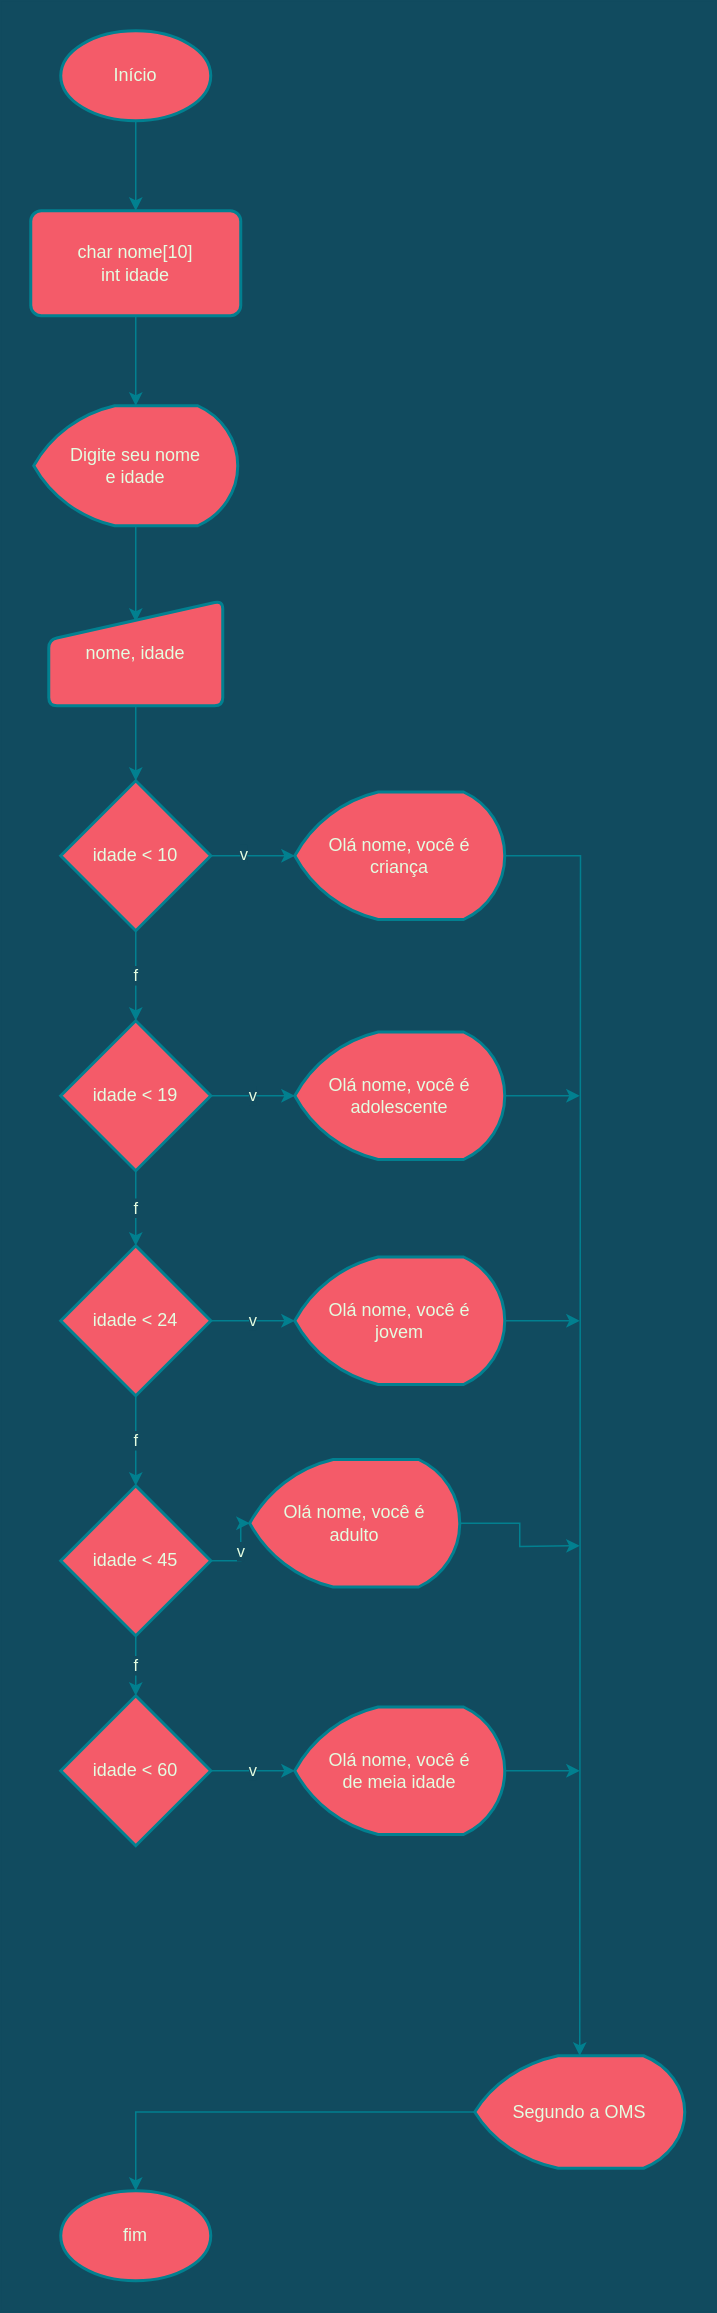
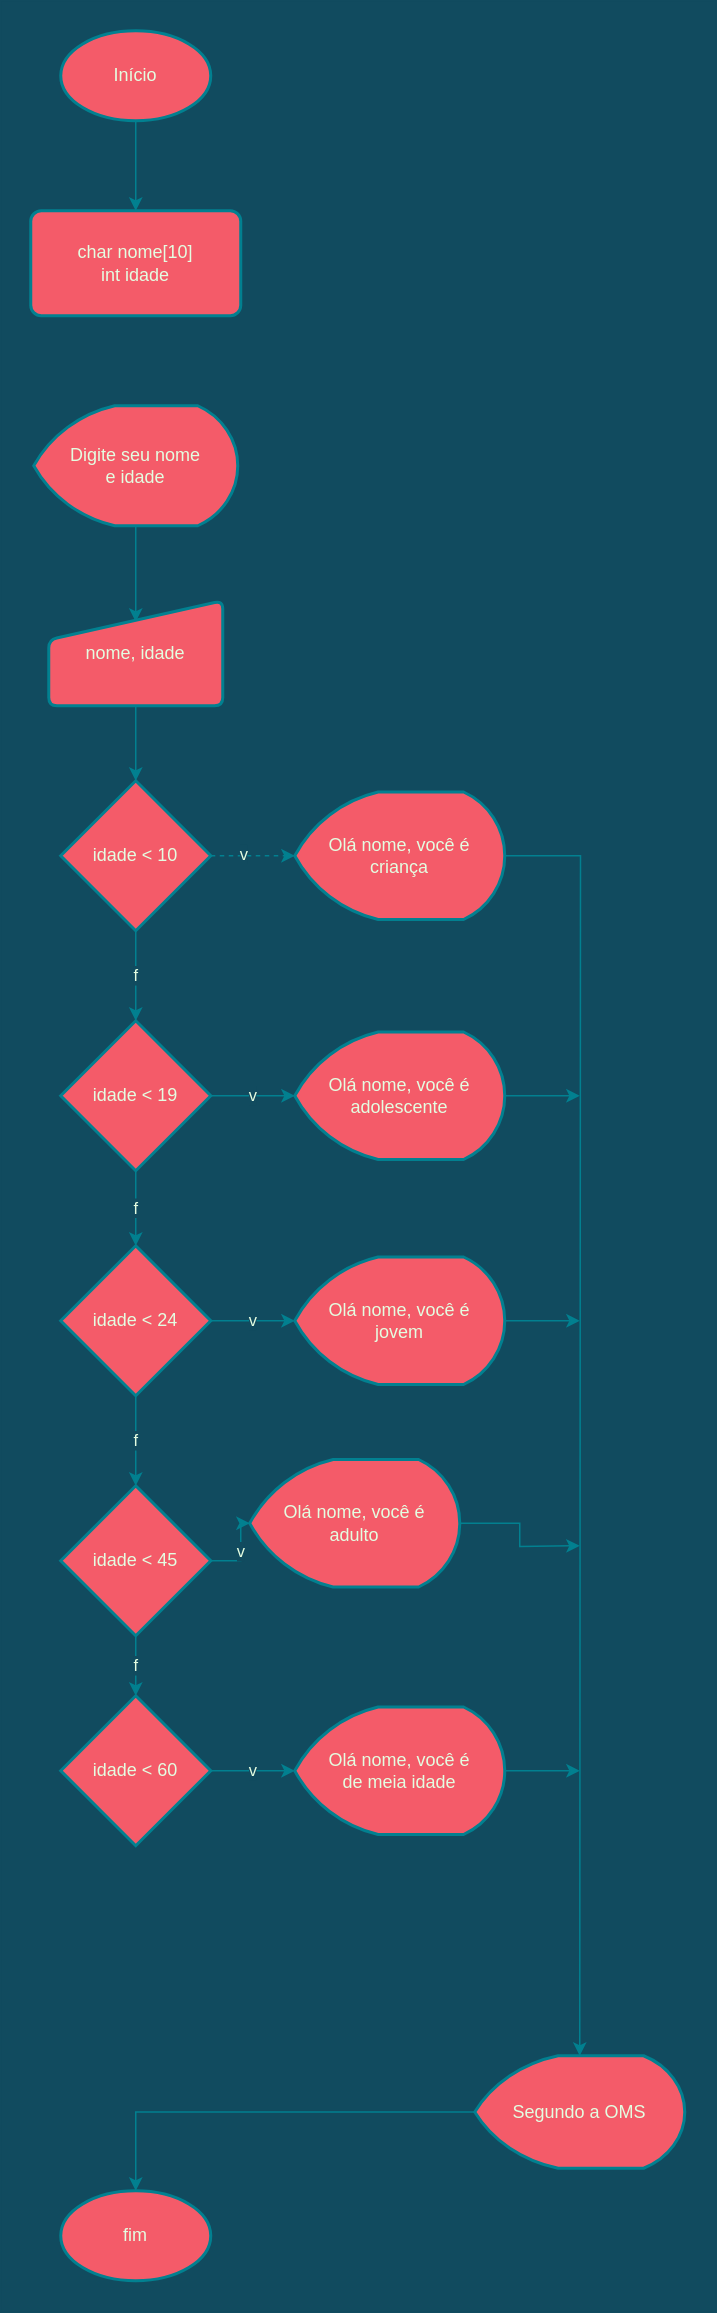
edge "char nome[10] int idade" -> "Digite seu nome e idade": removed
edge "idade < 10" -> "Olá nome, você é criança": style solid -> dashed
